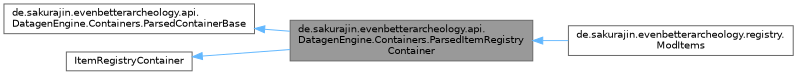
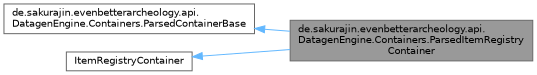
node "de.sakurajin.evenbetterarcheology.registry. ModItems": removed
